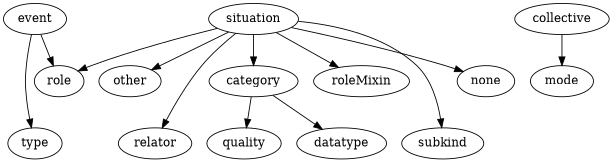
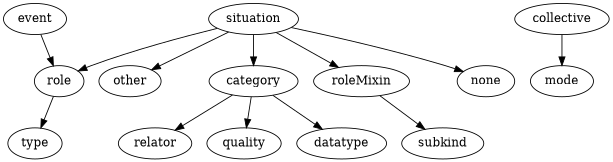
edge "situation" -> "subkind": now "roleMixin" -> "subkind"
edge "situation" -> "relator": now "category" -> "relator"
edge "event" -> "type": now "role" -> "type"
